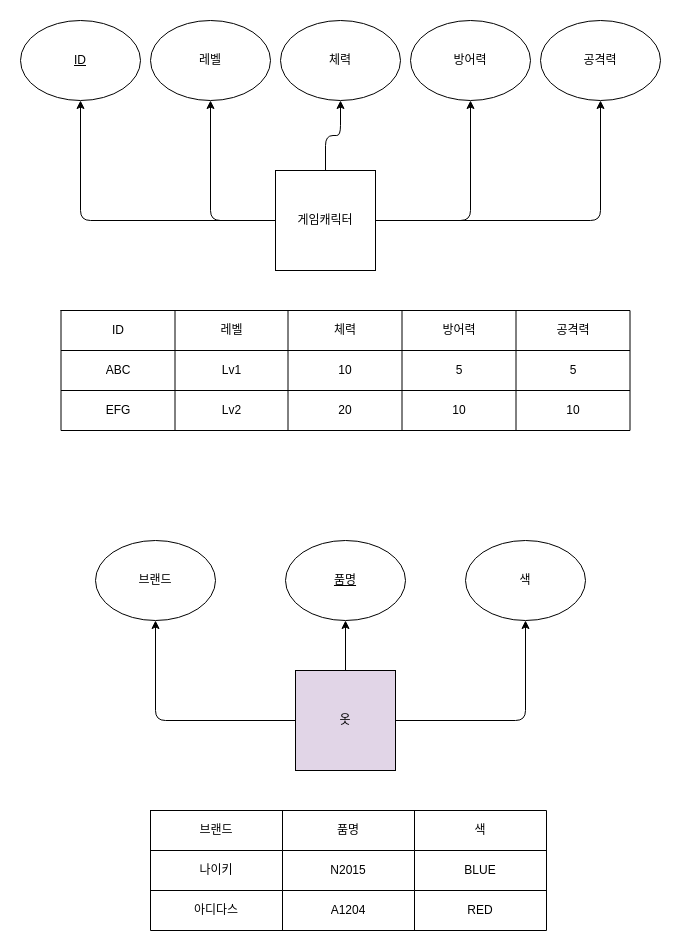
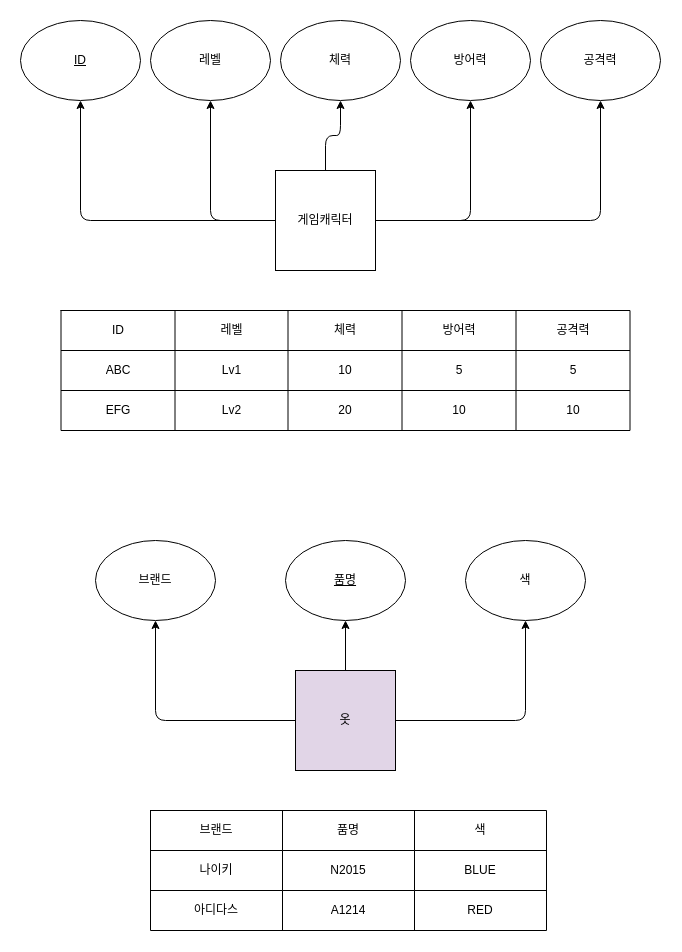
node "A1204": label "A1204" -> "A1214"
